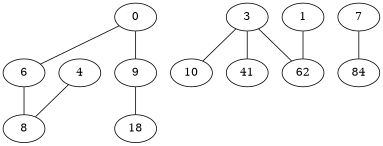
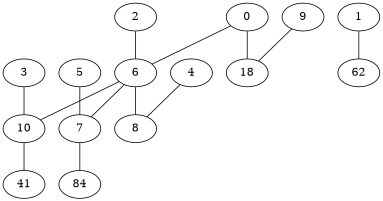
node "2": added
edge "0" -- "9": now "0" -- "18"
edge "3" -- "41": now "10" -- "41"
edge "3" -- "62": removed
node "5": added
edge "6" -- "10": added
edge "6" -- "7": added
